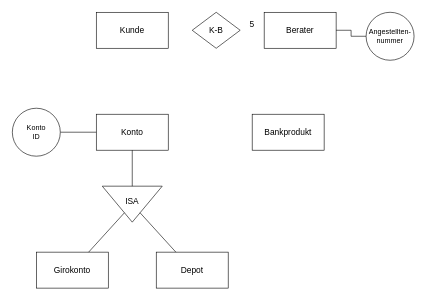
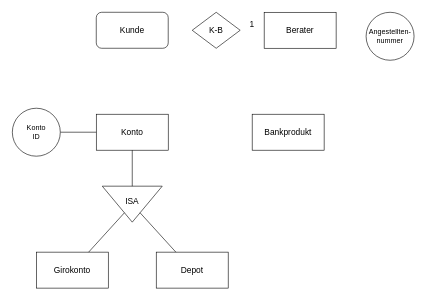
node "5": label "5" -> "1"
node "Kunde": shape rectangle -> rounded rectangle
edge "Berater" -- "Angestellten-nummer": removed
